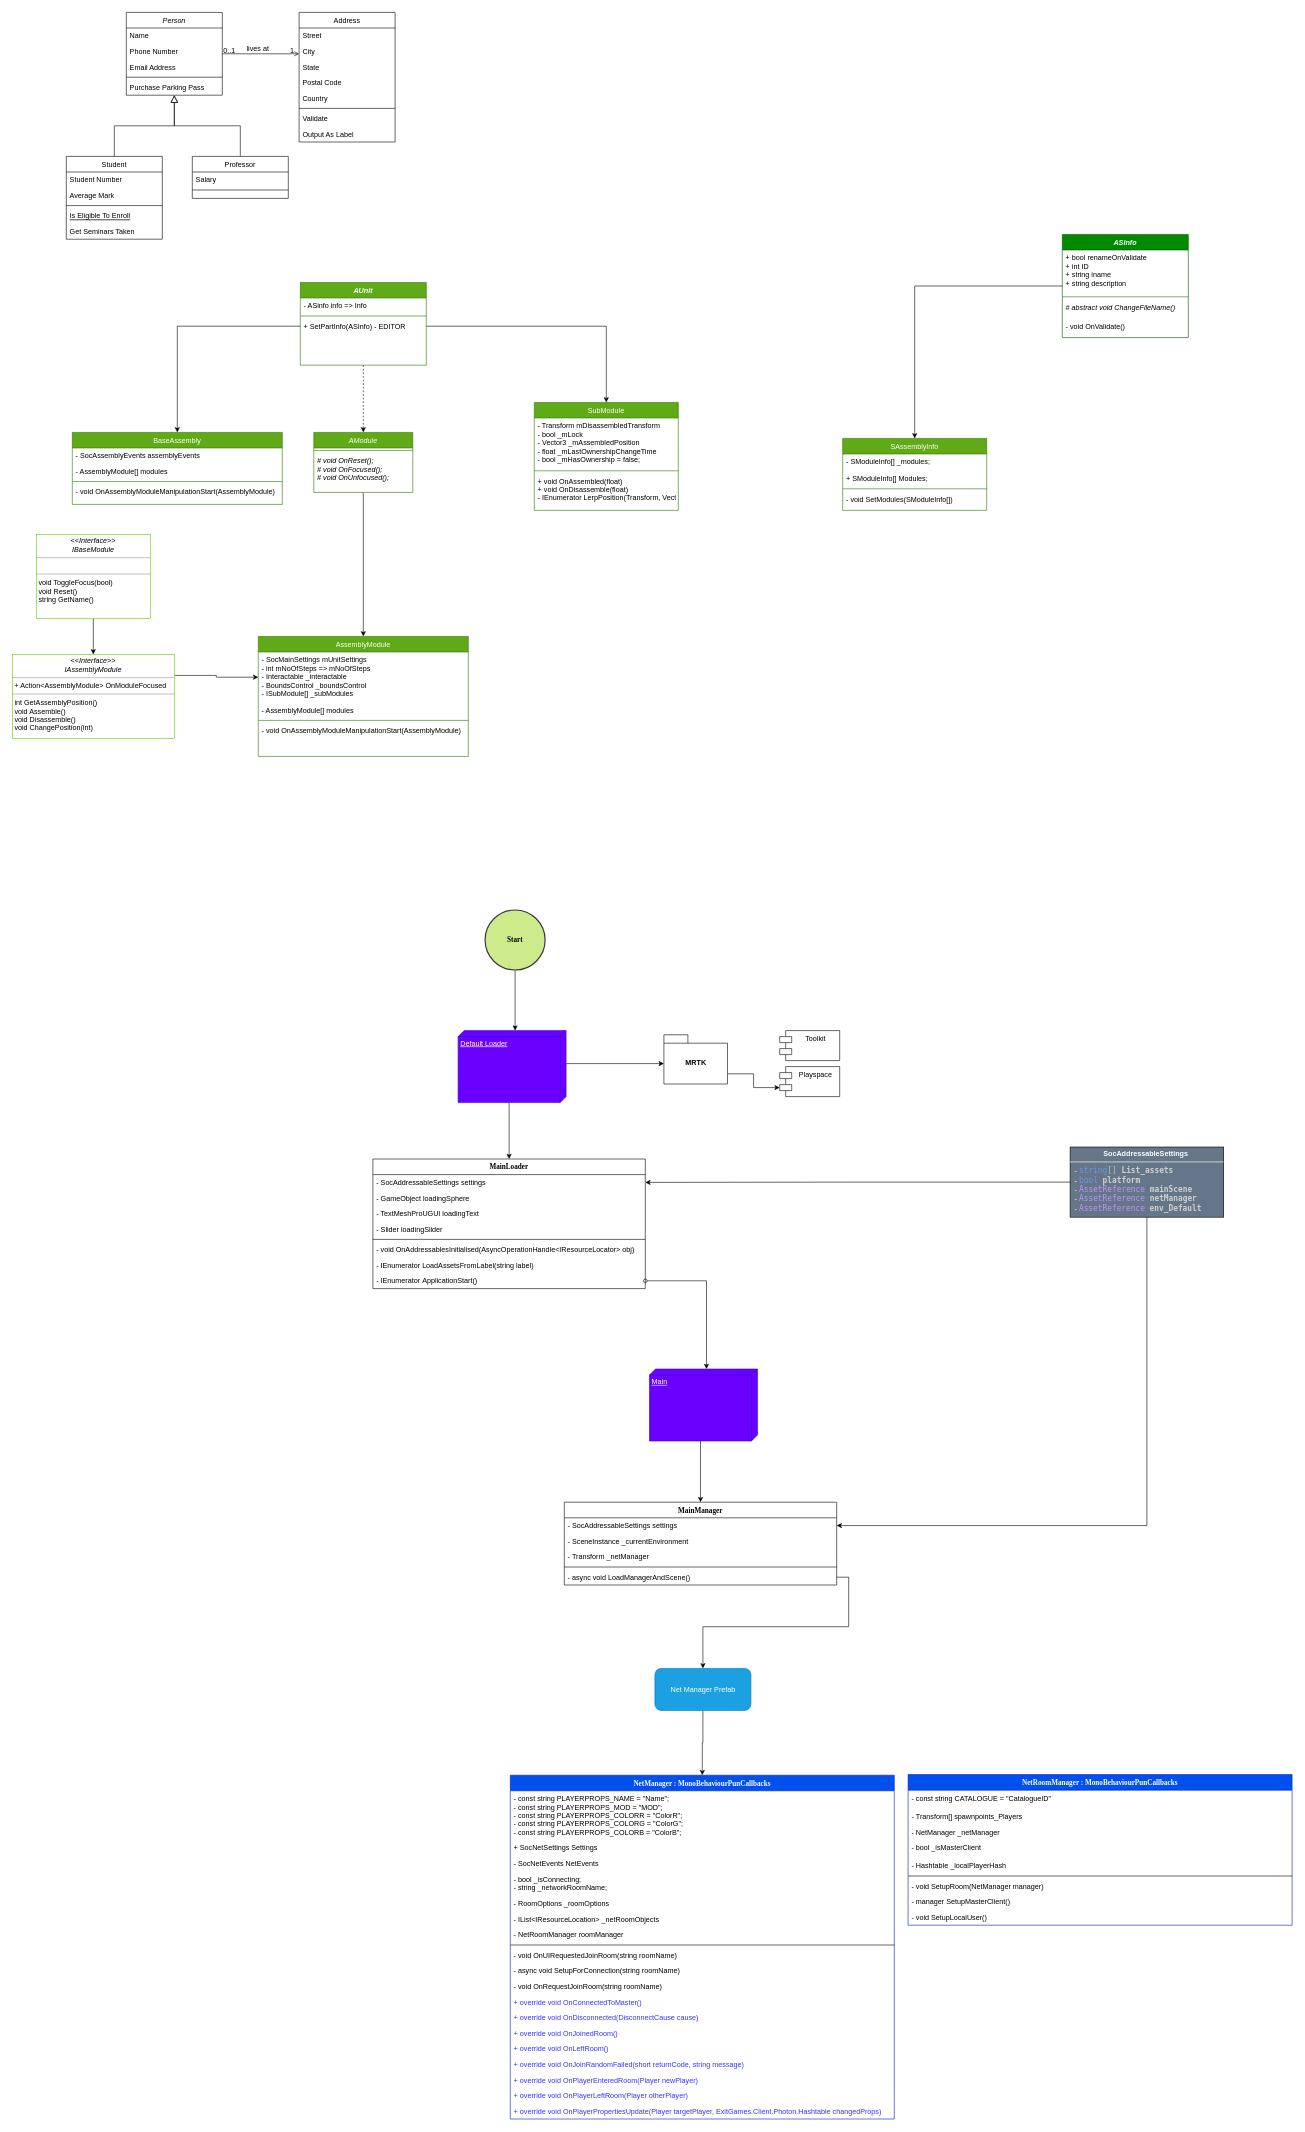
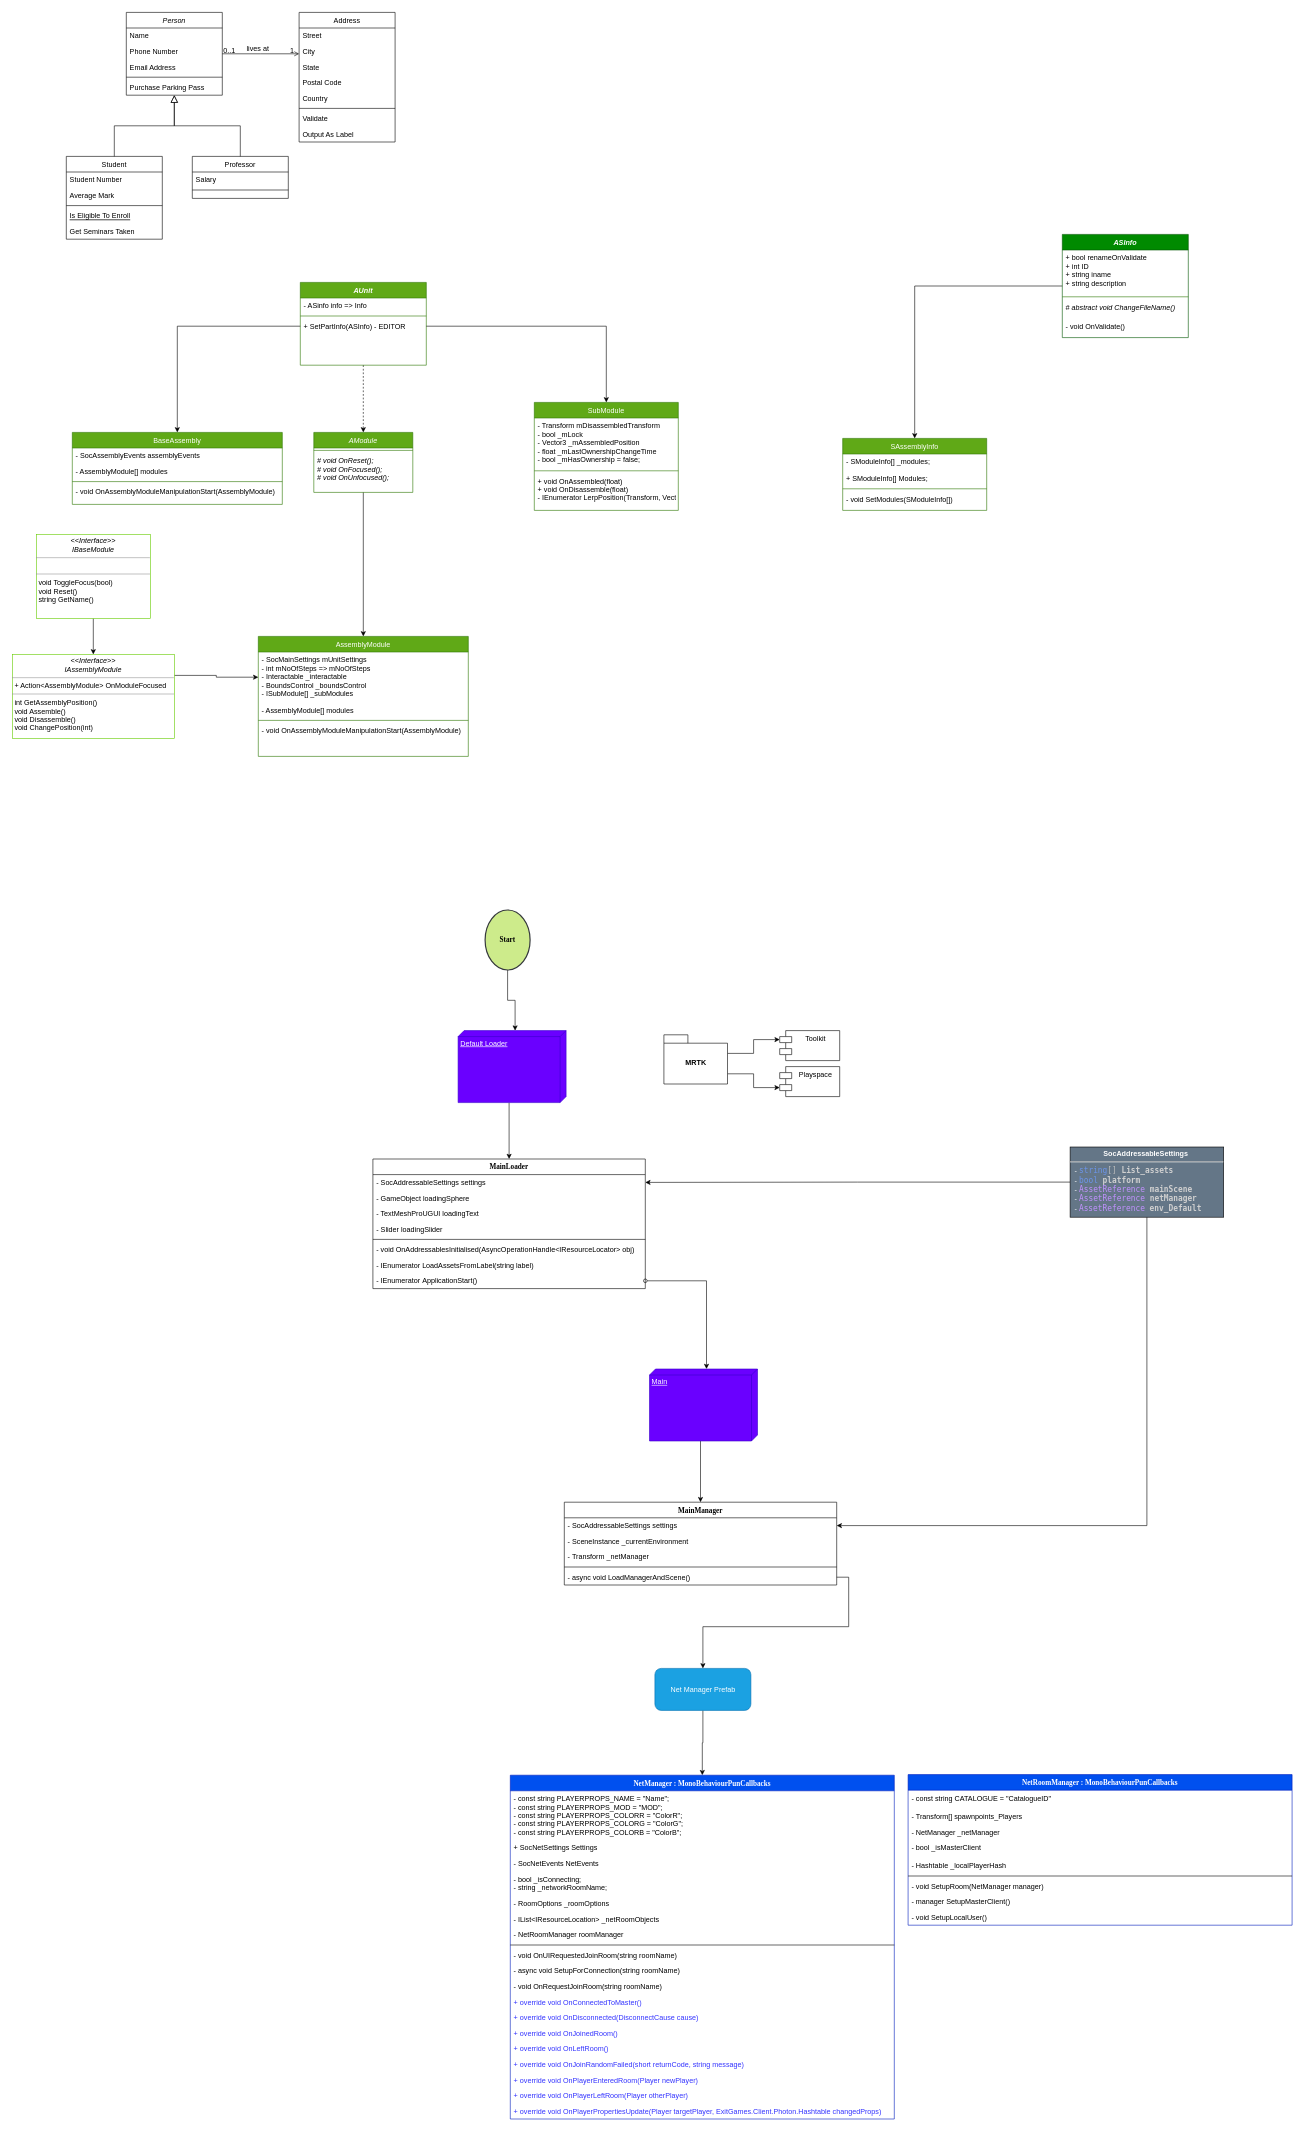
node "Start": size 60x60 -> 45x60
edge "MRTK" -> "Toolkit": added
edge "Default Loader" -> "MRTK": removed
